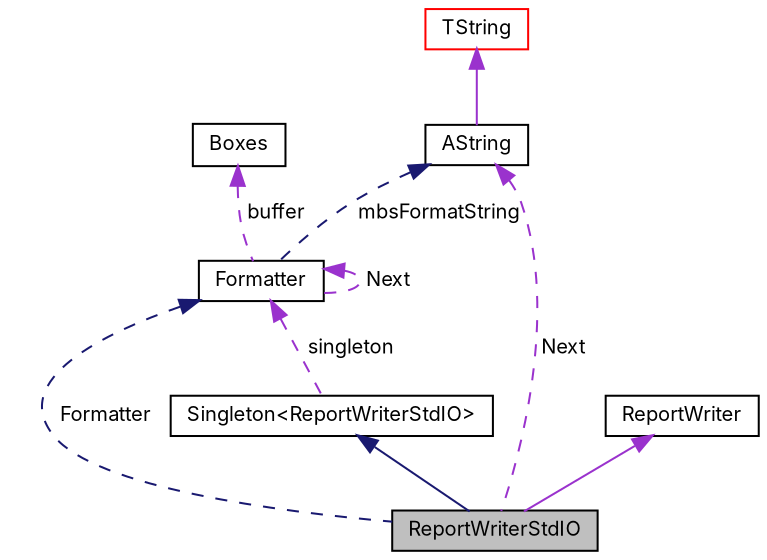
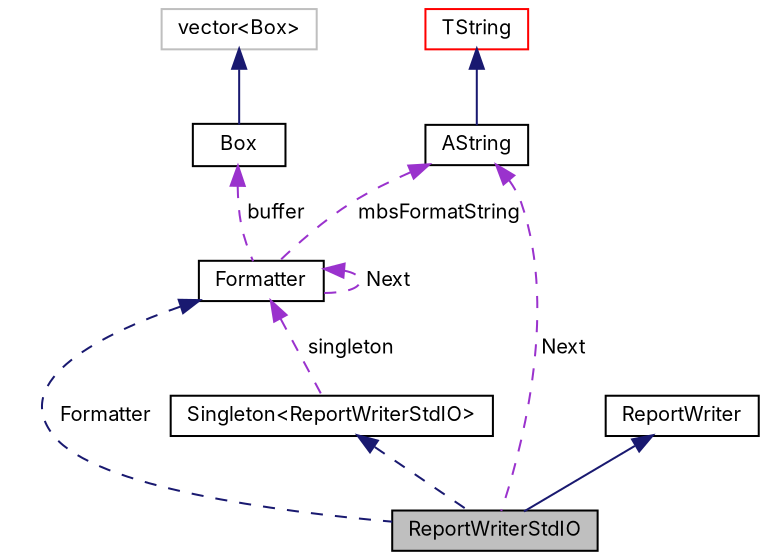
node "vector<Box>": added
edge "AString" -> "TString": color darkorchid3 -> midnightblue
node "Boxes": label "Boxes" -> "Box"
edge "Formatter" -> "AString": color midnightblue -> darkorchid3
edge "ReportWriterStdIO" -> "Singleton<ReportWriterStdIO>": style solid -> dashed
edge "ReportWriterStdIO" -> "ReportWriter": color darkorchid3 -> midnightblue
